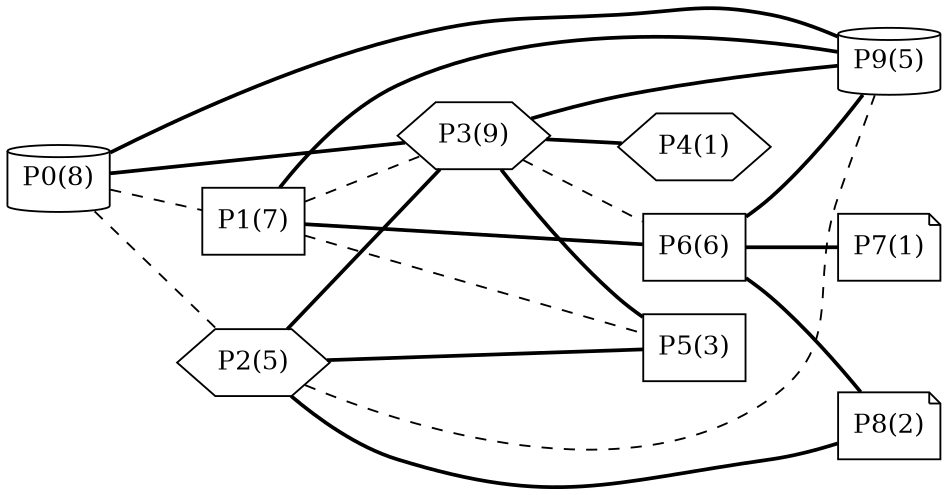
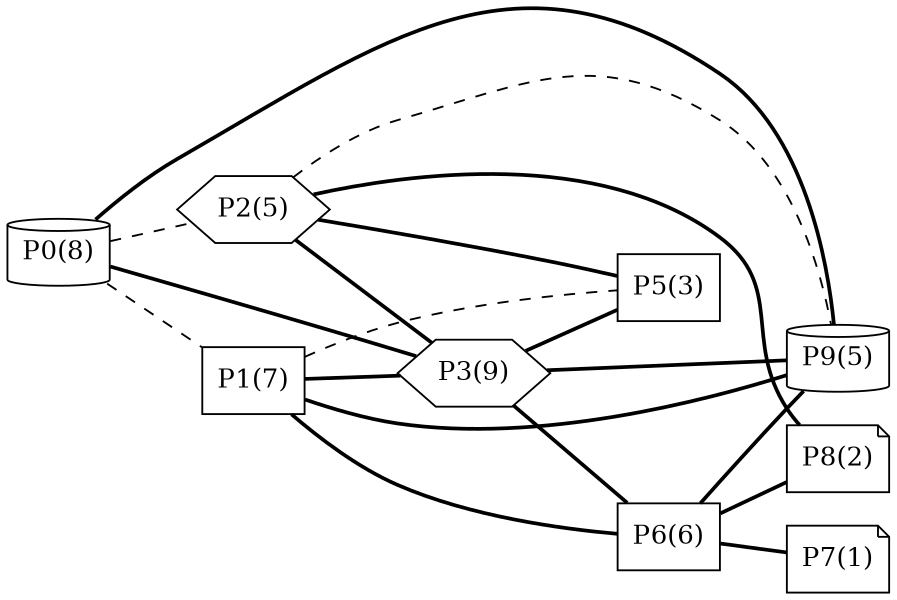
node "P4(1)": removed
edge "P3(9)" -- "P1(7)": style dashed -> bold
edge "P3(9)" -- "P6(6)": style dashed -> bold
